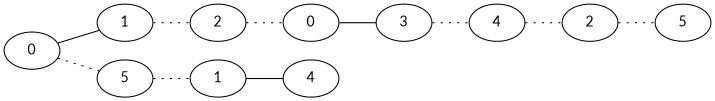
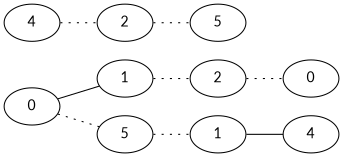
node "3": removed
